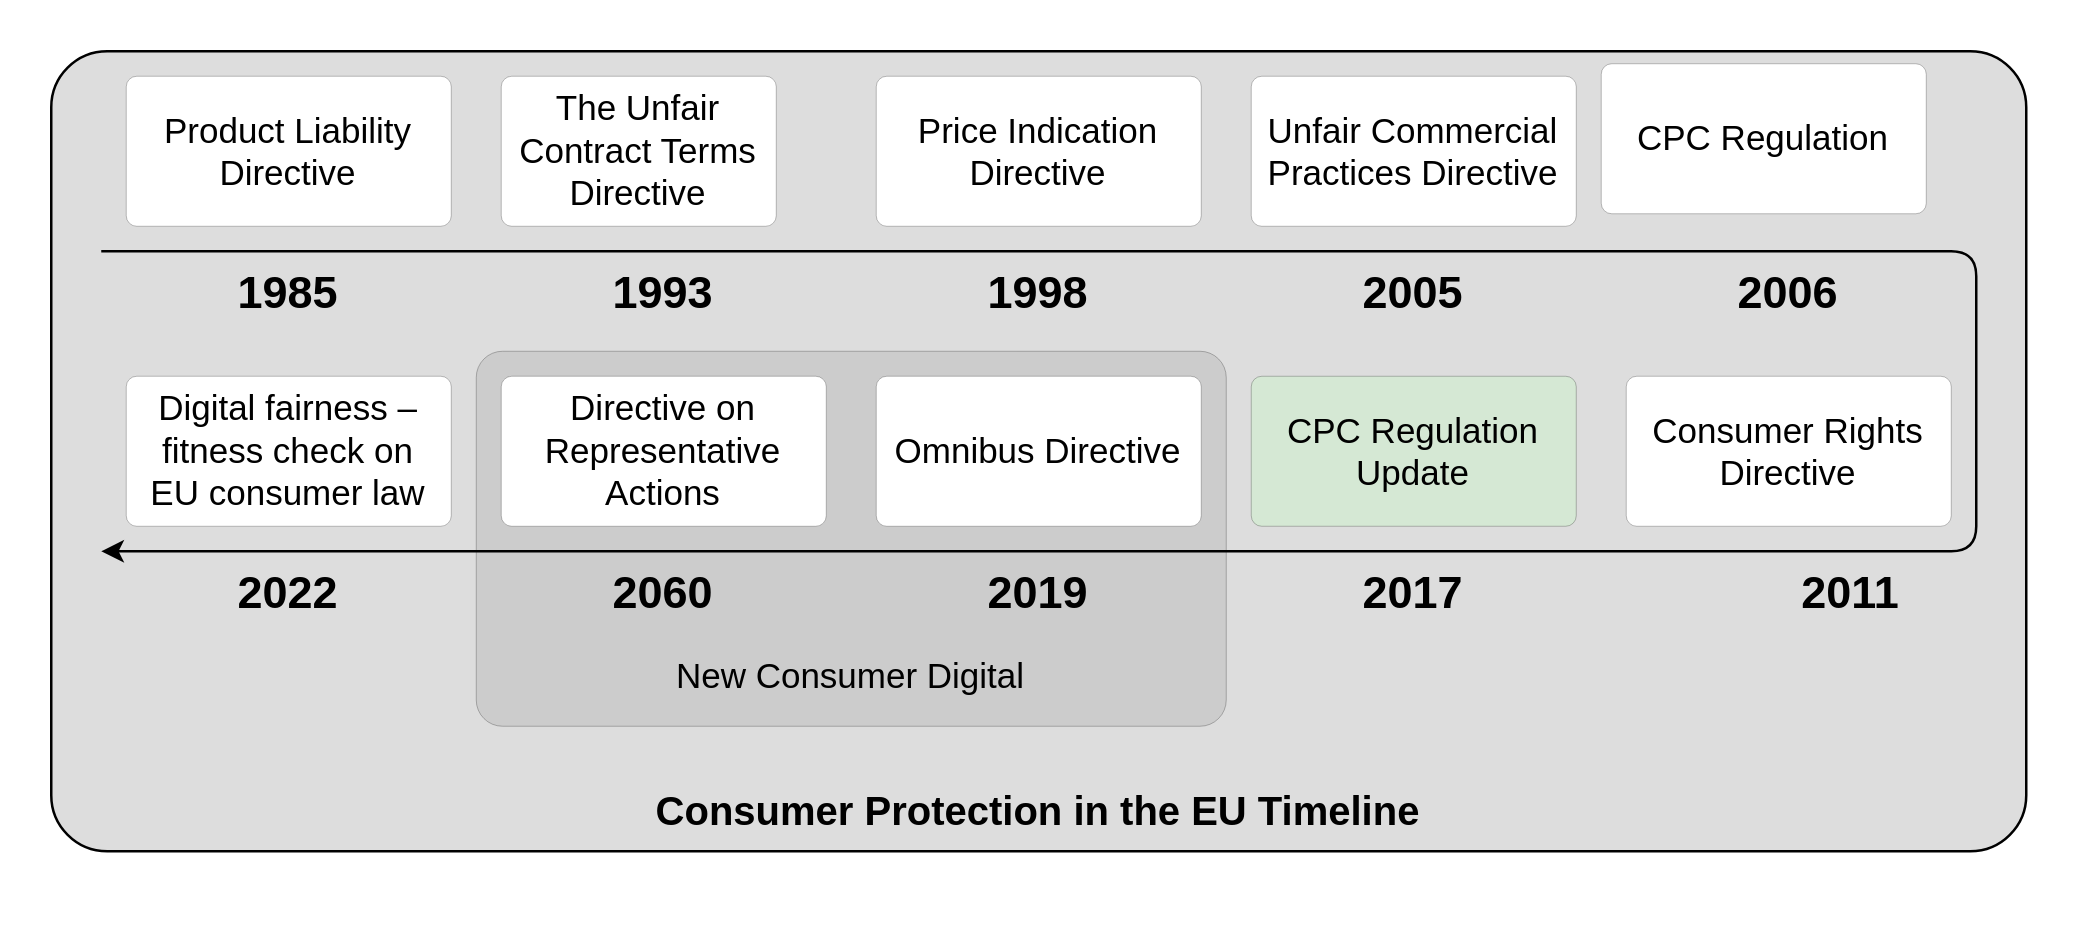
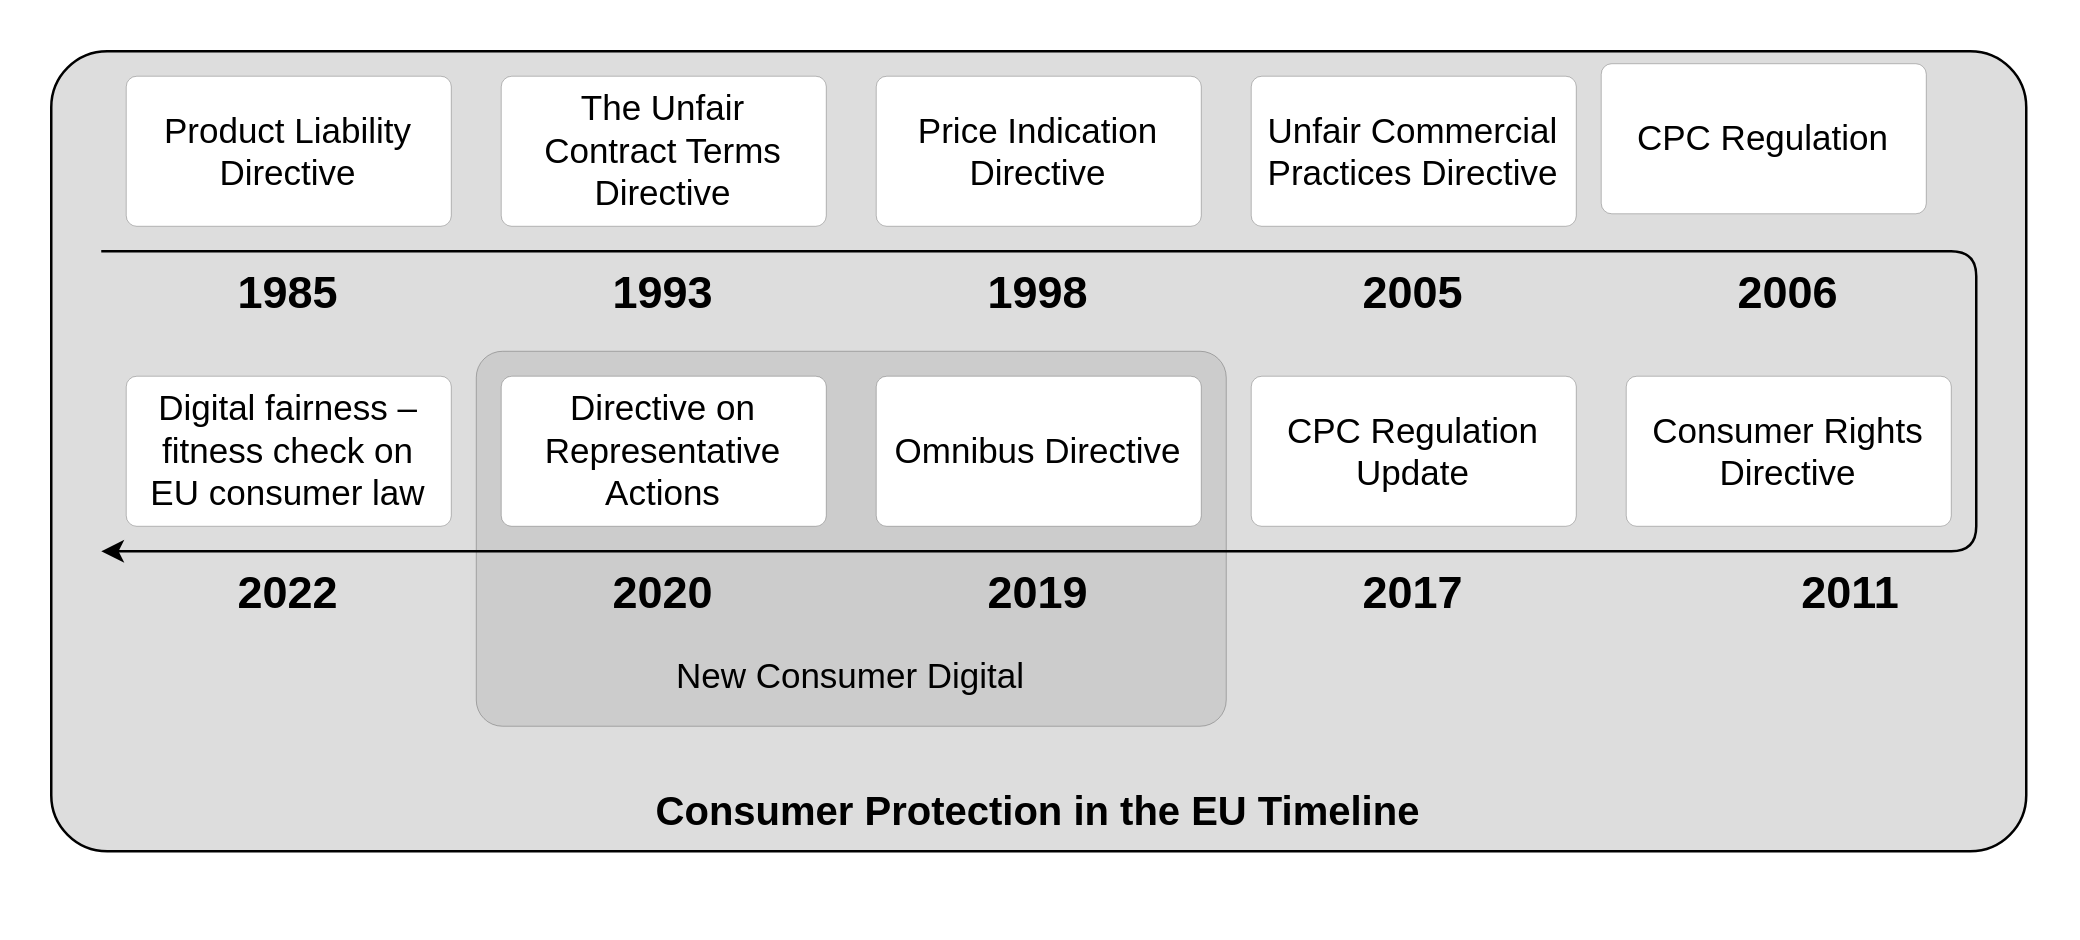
node "The Unfair Contract Terms Directive": size 275x150 -> 325x150
node "CPC Regulation Update": fillcolor #d5e8d4 -> #ffffff
node "2060": label "2060" -> "2020"
